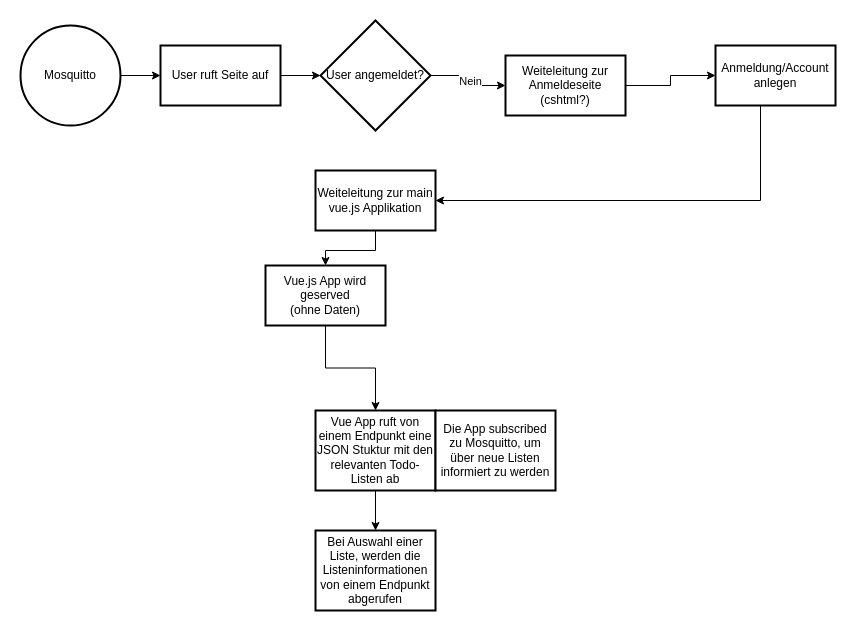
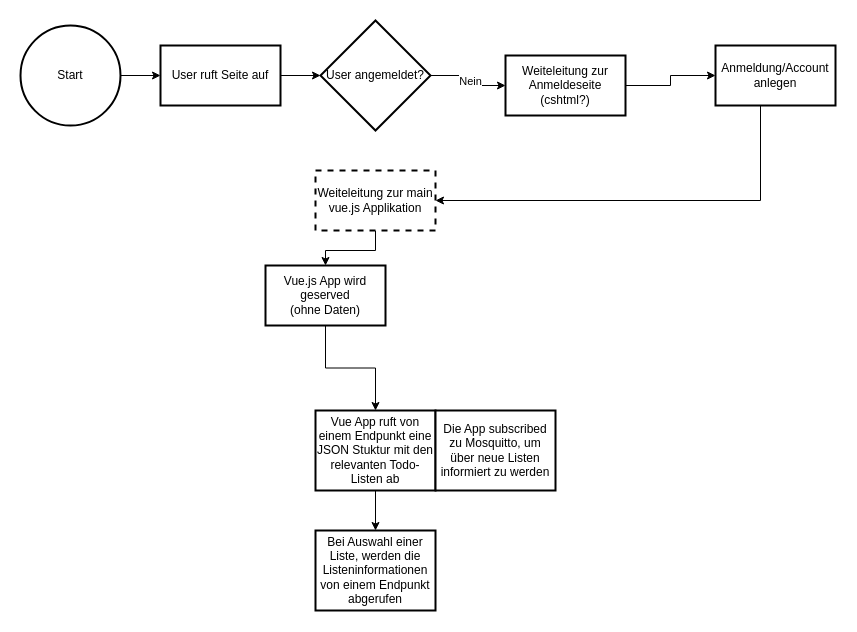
node "Mosquitto": label "Mosquitto" -> "Start"
node "Weiteleitung zur main vue.js Applikation": style solid -> dashed
